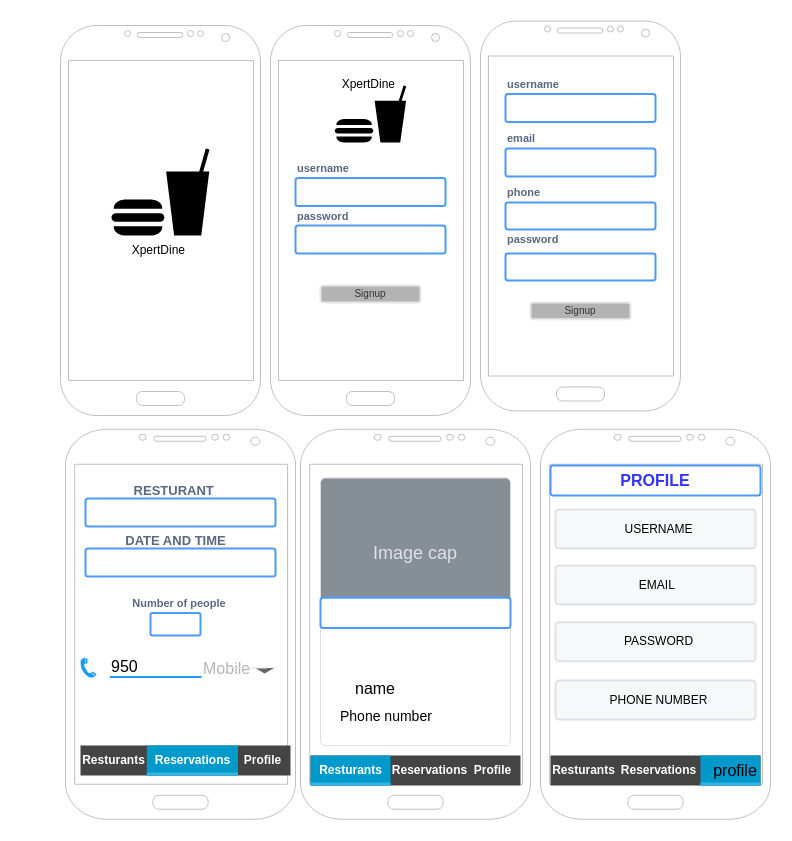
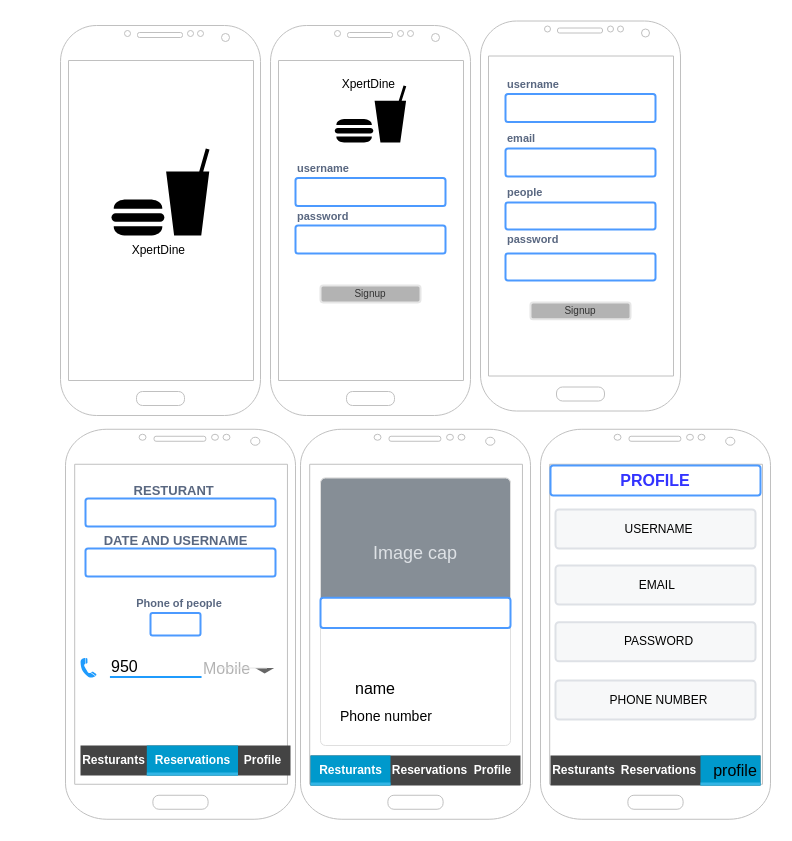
node "phone": label "phone" -> "people"
node "DATE AND TIME": label "DATE AND TIME" -> "DATE AND USERNAME"
node "Number of people": label "Number of people" -> "Phone of people"
